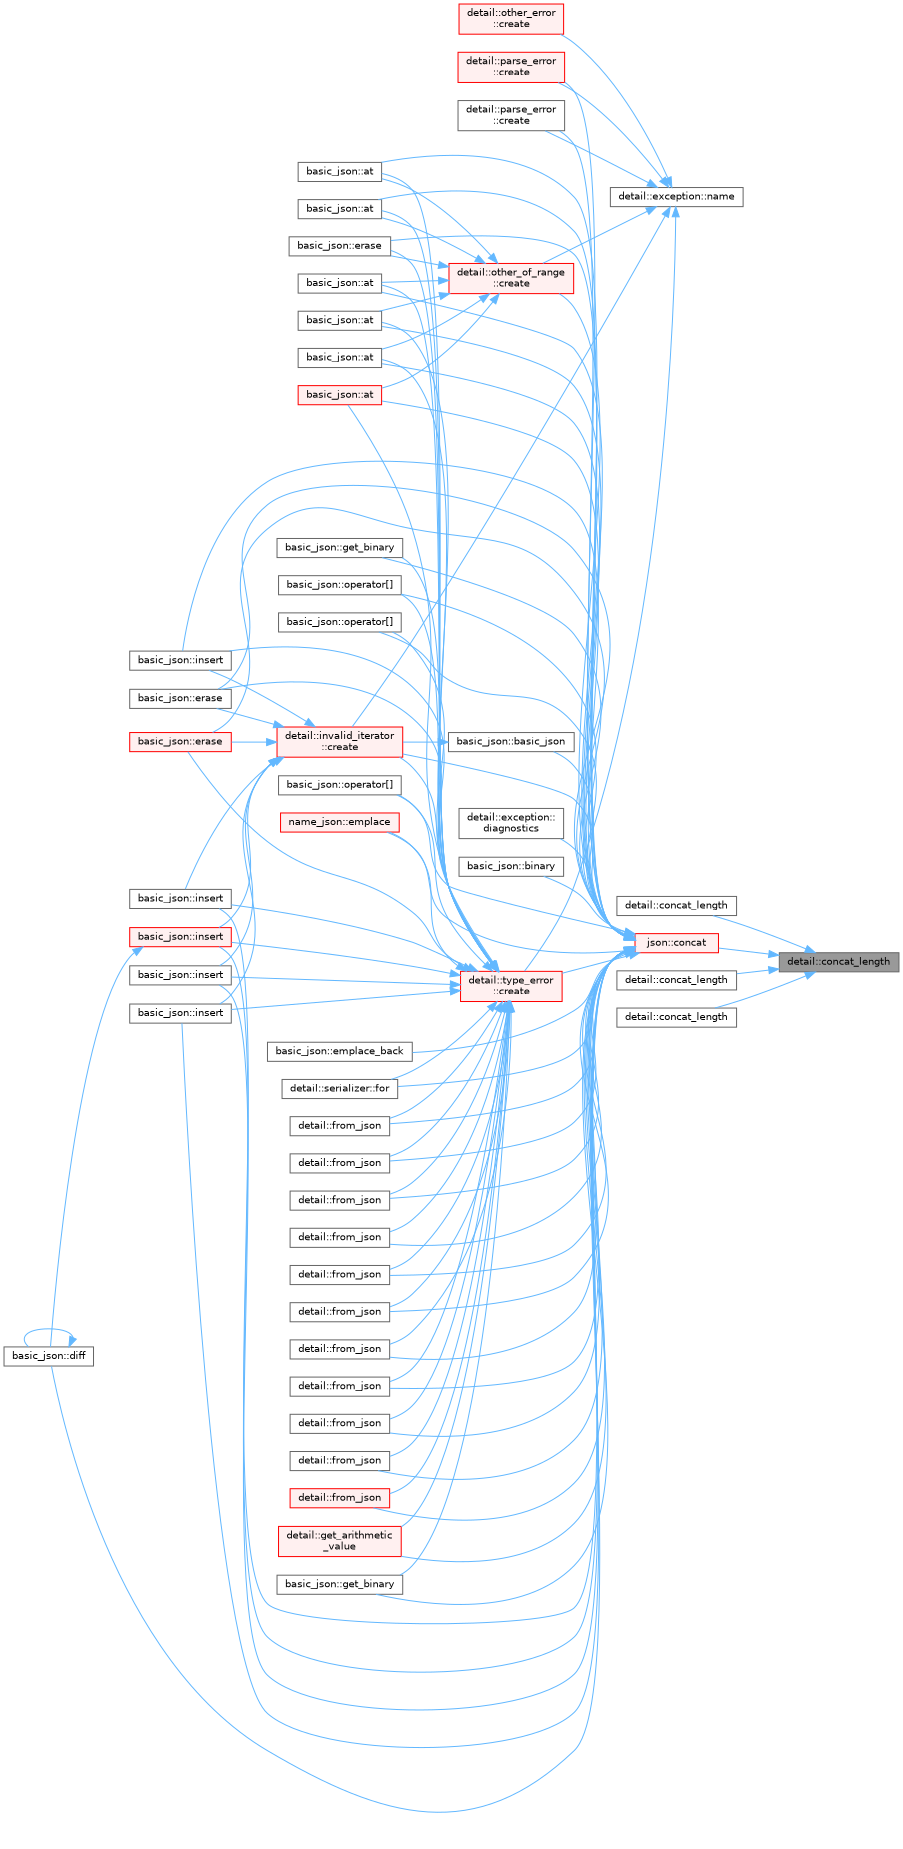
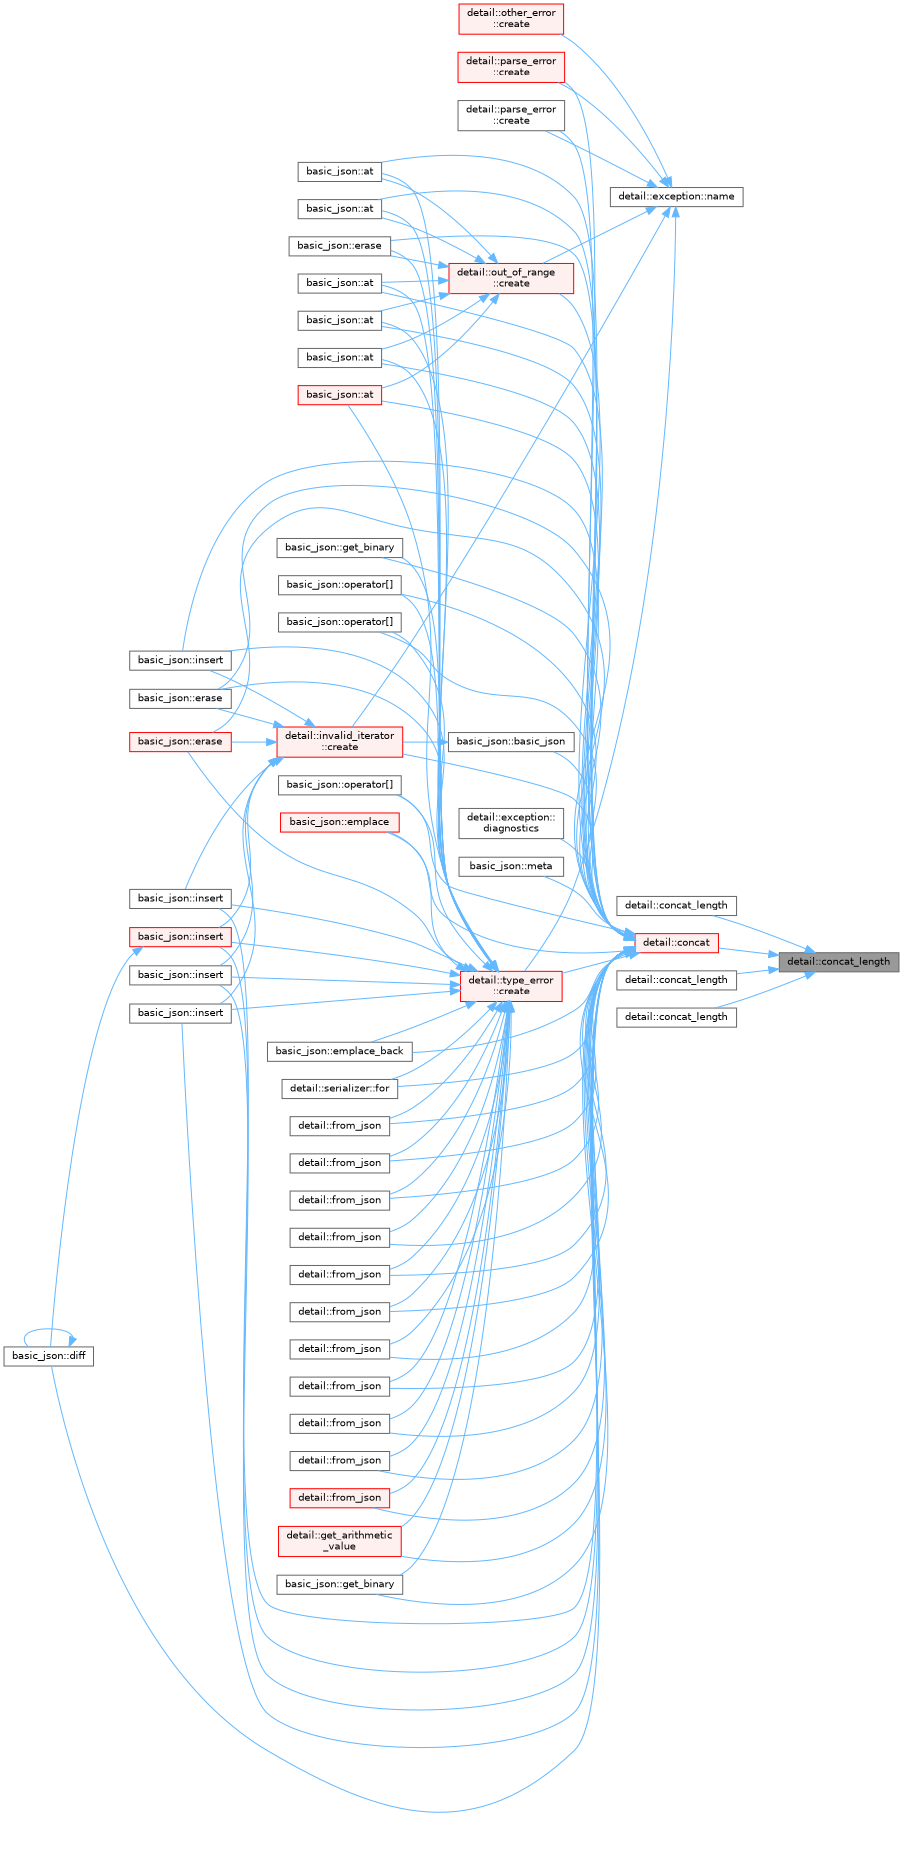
node "detail::other_of_range ::create": label "detail::other_of_range ::create" -> "detail::out_of_range ::create"
node "name_json::emplace": label "name_json::emplace" -> "basic_json::emplace"
edge "detail::invalid_iterator ::create" -> "detail::type_error ::create": now "basic_json::emplace_back" -> "detail::type_error ::create"
node "basic_json::binary": label "basic_json::binary" -> "basic_json::meta"
node "json::concat": label "json::concat" -> "detail::concat"
